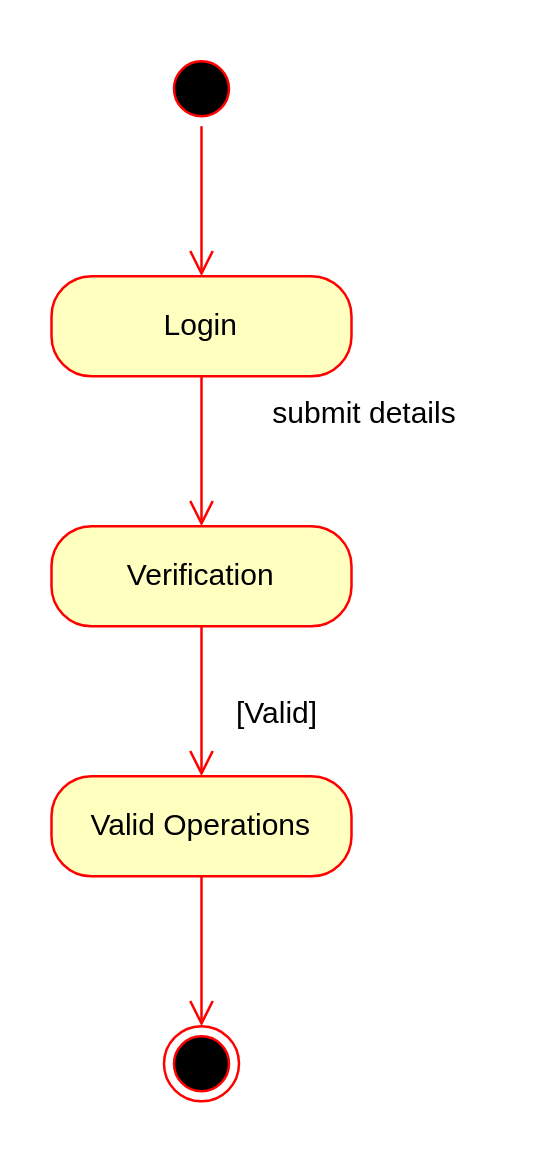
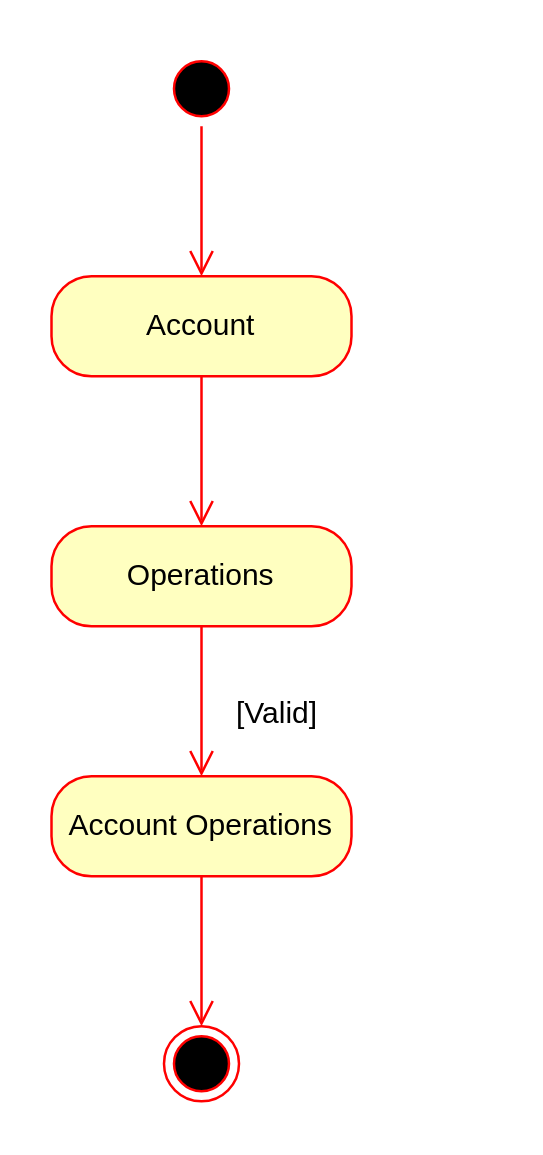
node "Login": label "Login" -> "Account"
node "submit details": removed
node "Verification": label "Verification" -> "Operations"
node "Valid Operations": label "Valid Operations" -> "Account Operations"
